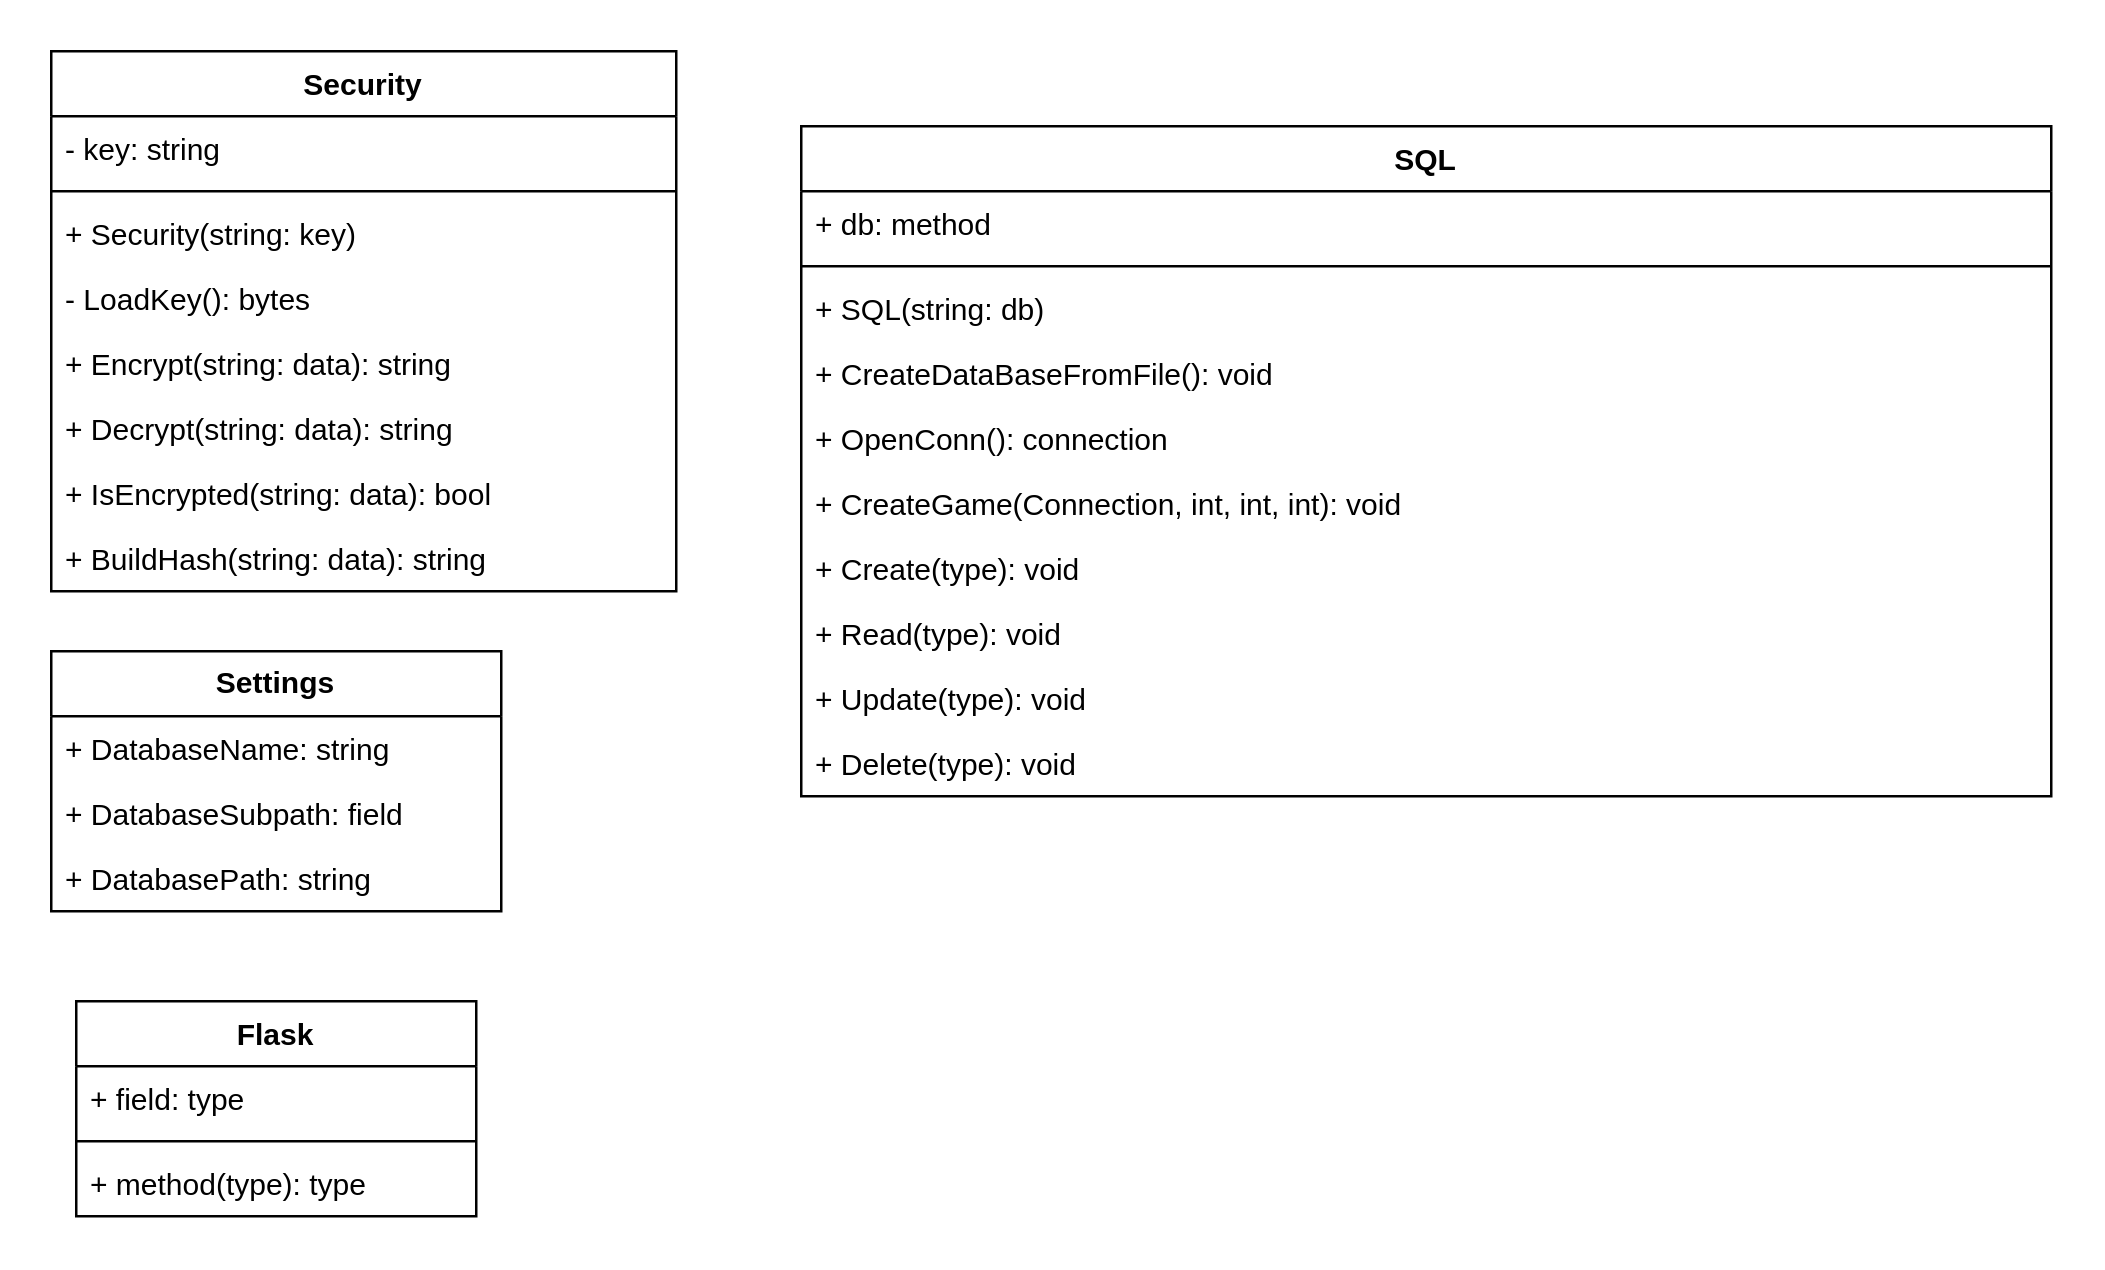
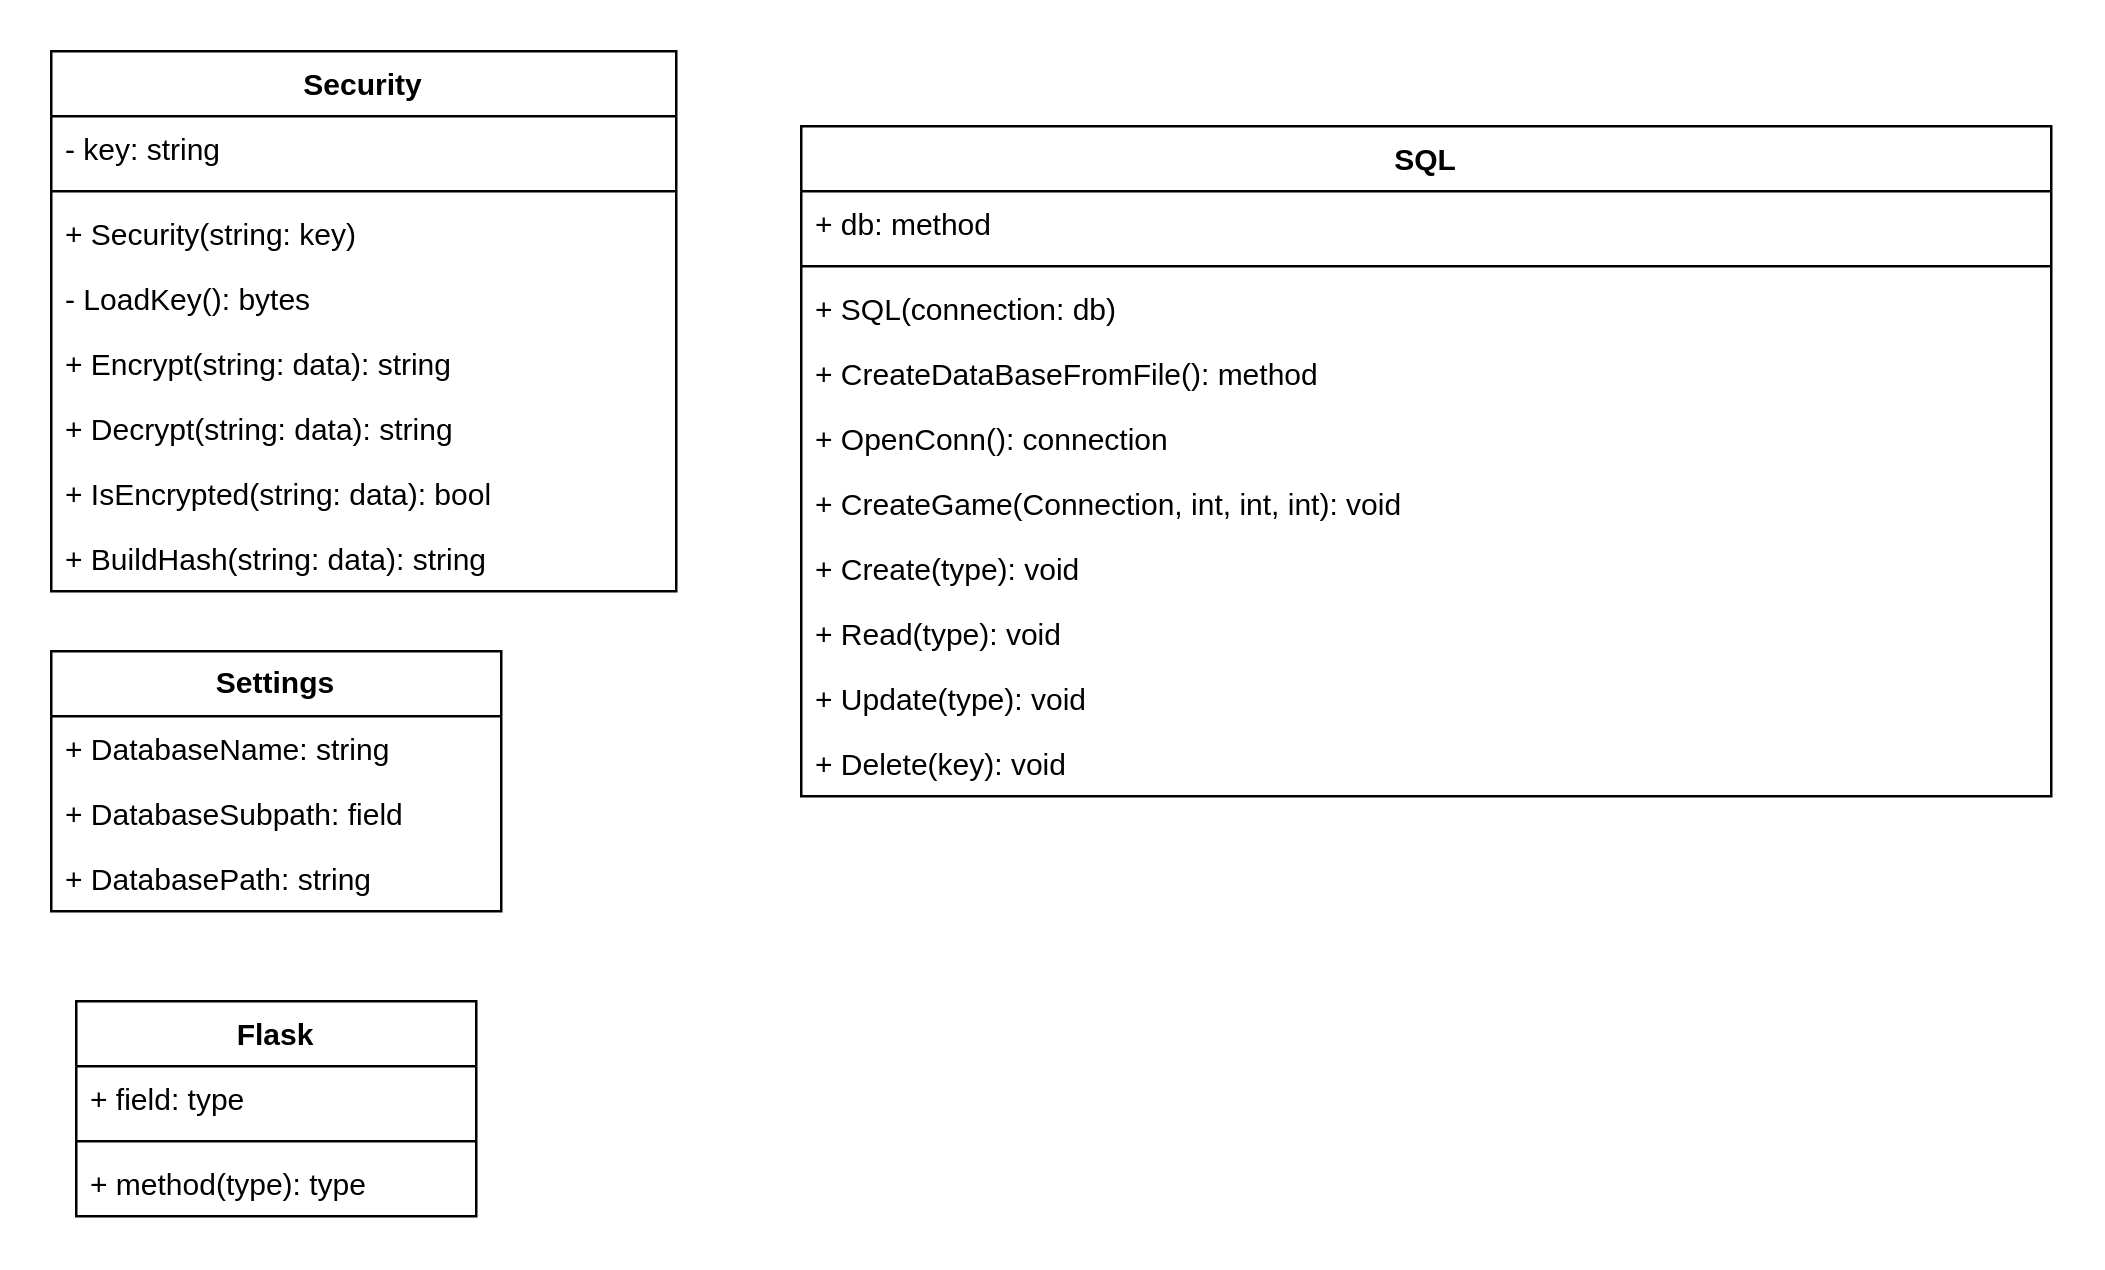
node "+ SQL(string: db)": label "+ SQL(string: db)" -> "+ SQL(connection: db)"
node "+ CreateDataBaseFromFile(): void": label "+ CreateDataBaseFromFile(): void" -> "+ CreateDataBaseFromFile(): method"
node "+ Delete(type): void": label "+ Delete(type): void" -> "+ Delete(key): void"
